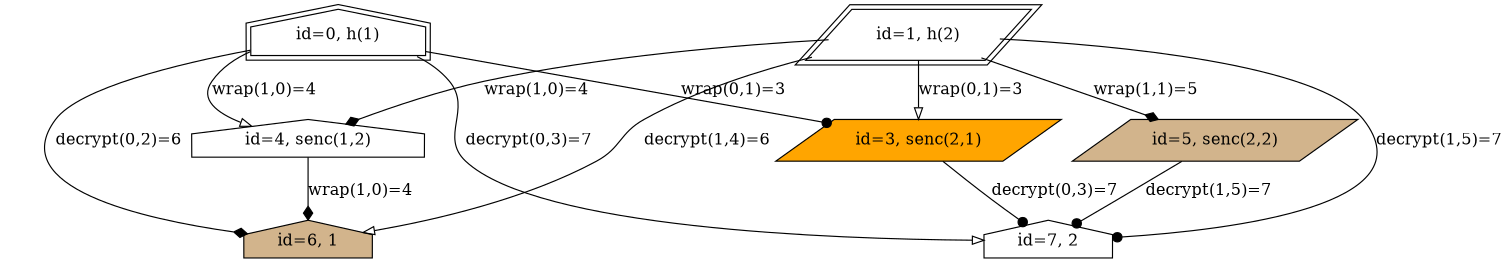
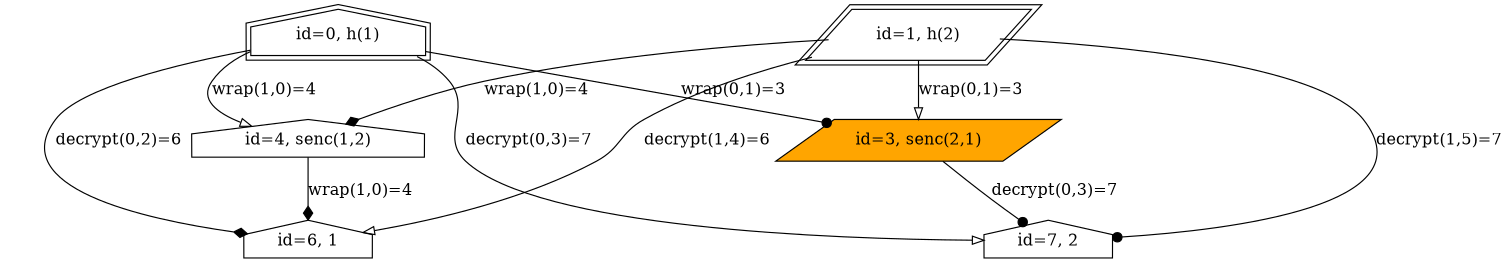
node "id=5, senc(2,2)": removed
node "id=6, 1": fillcolor tan -> white
